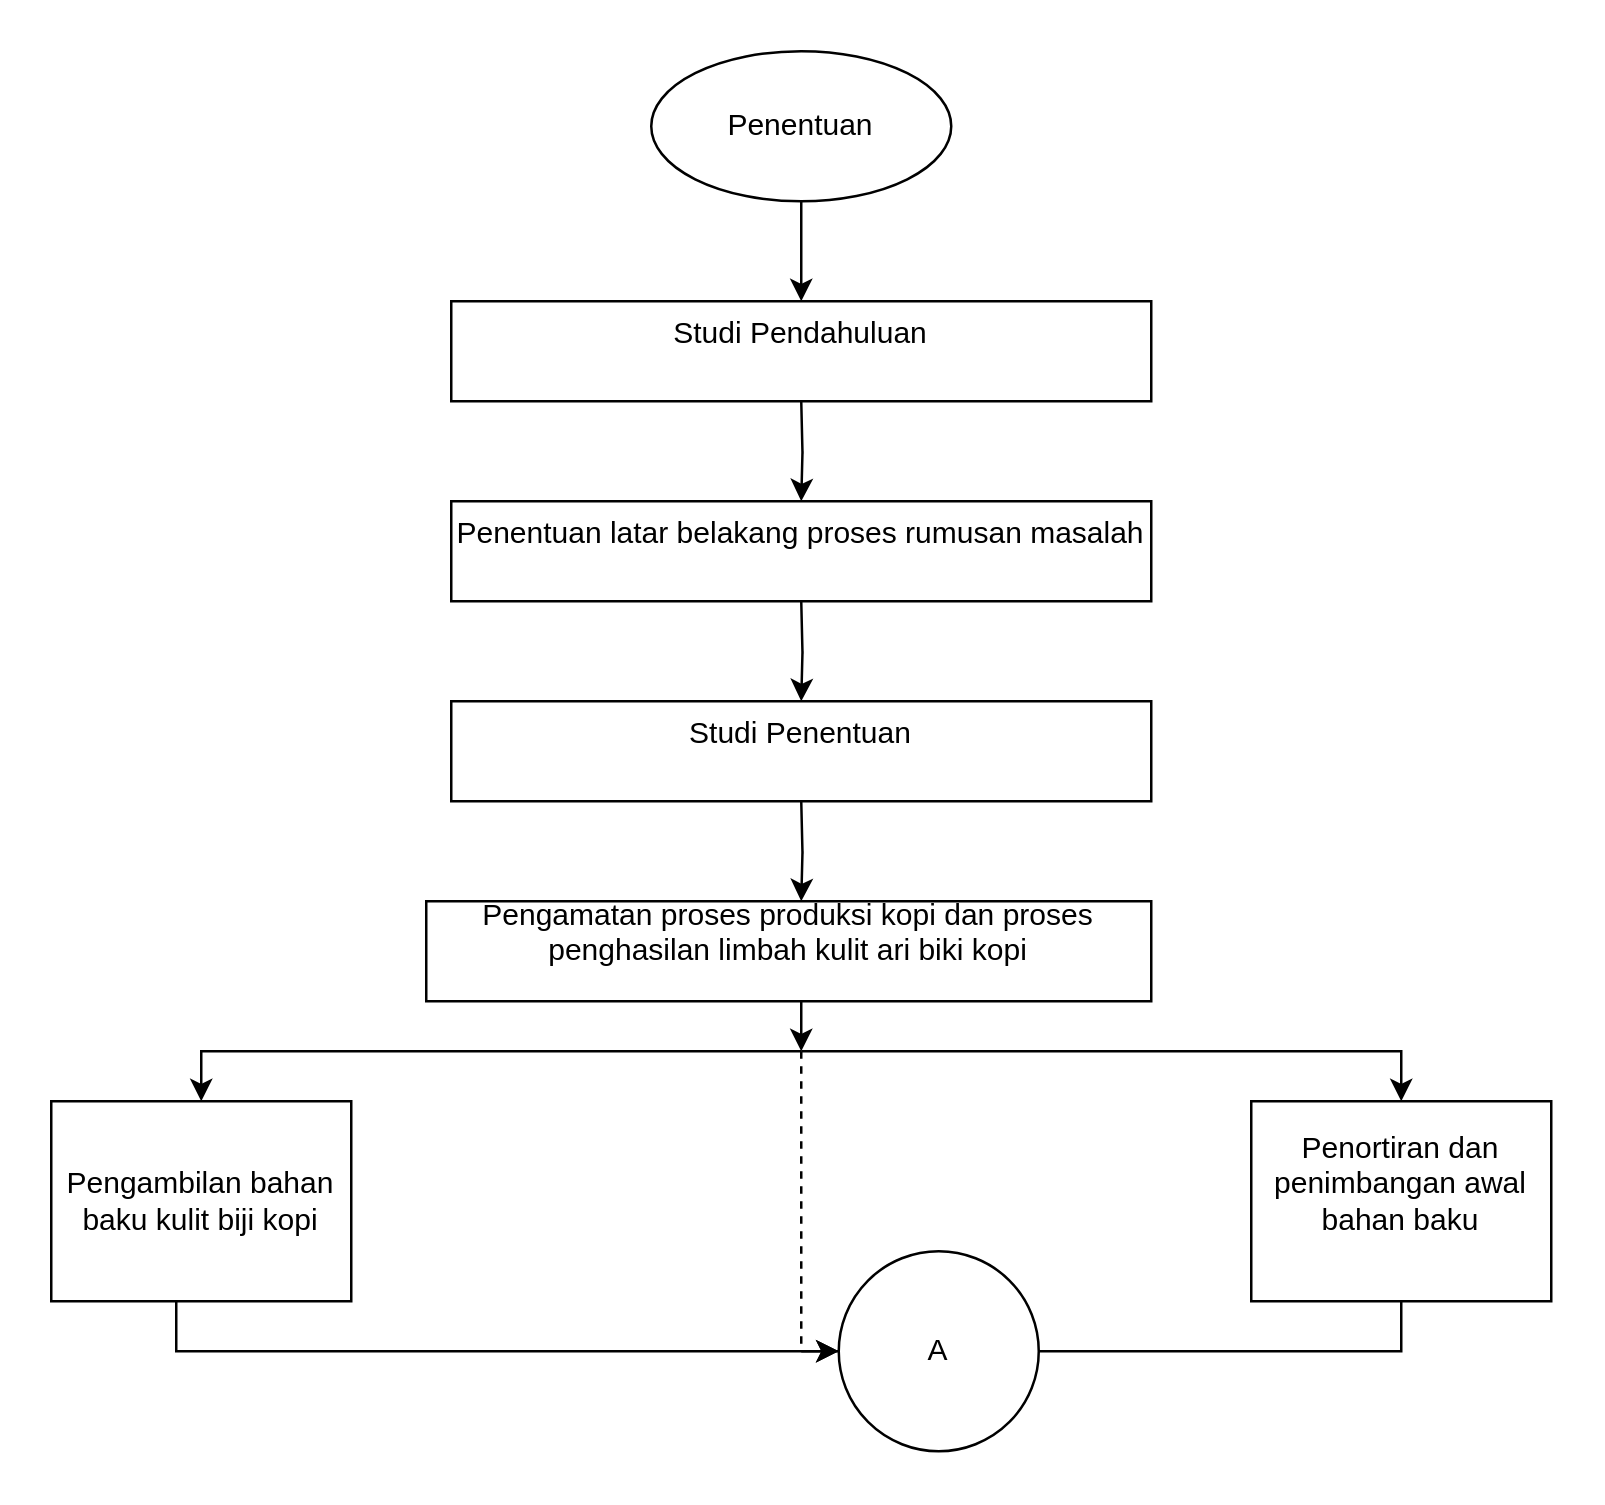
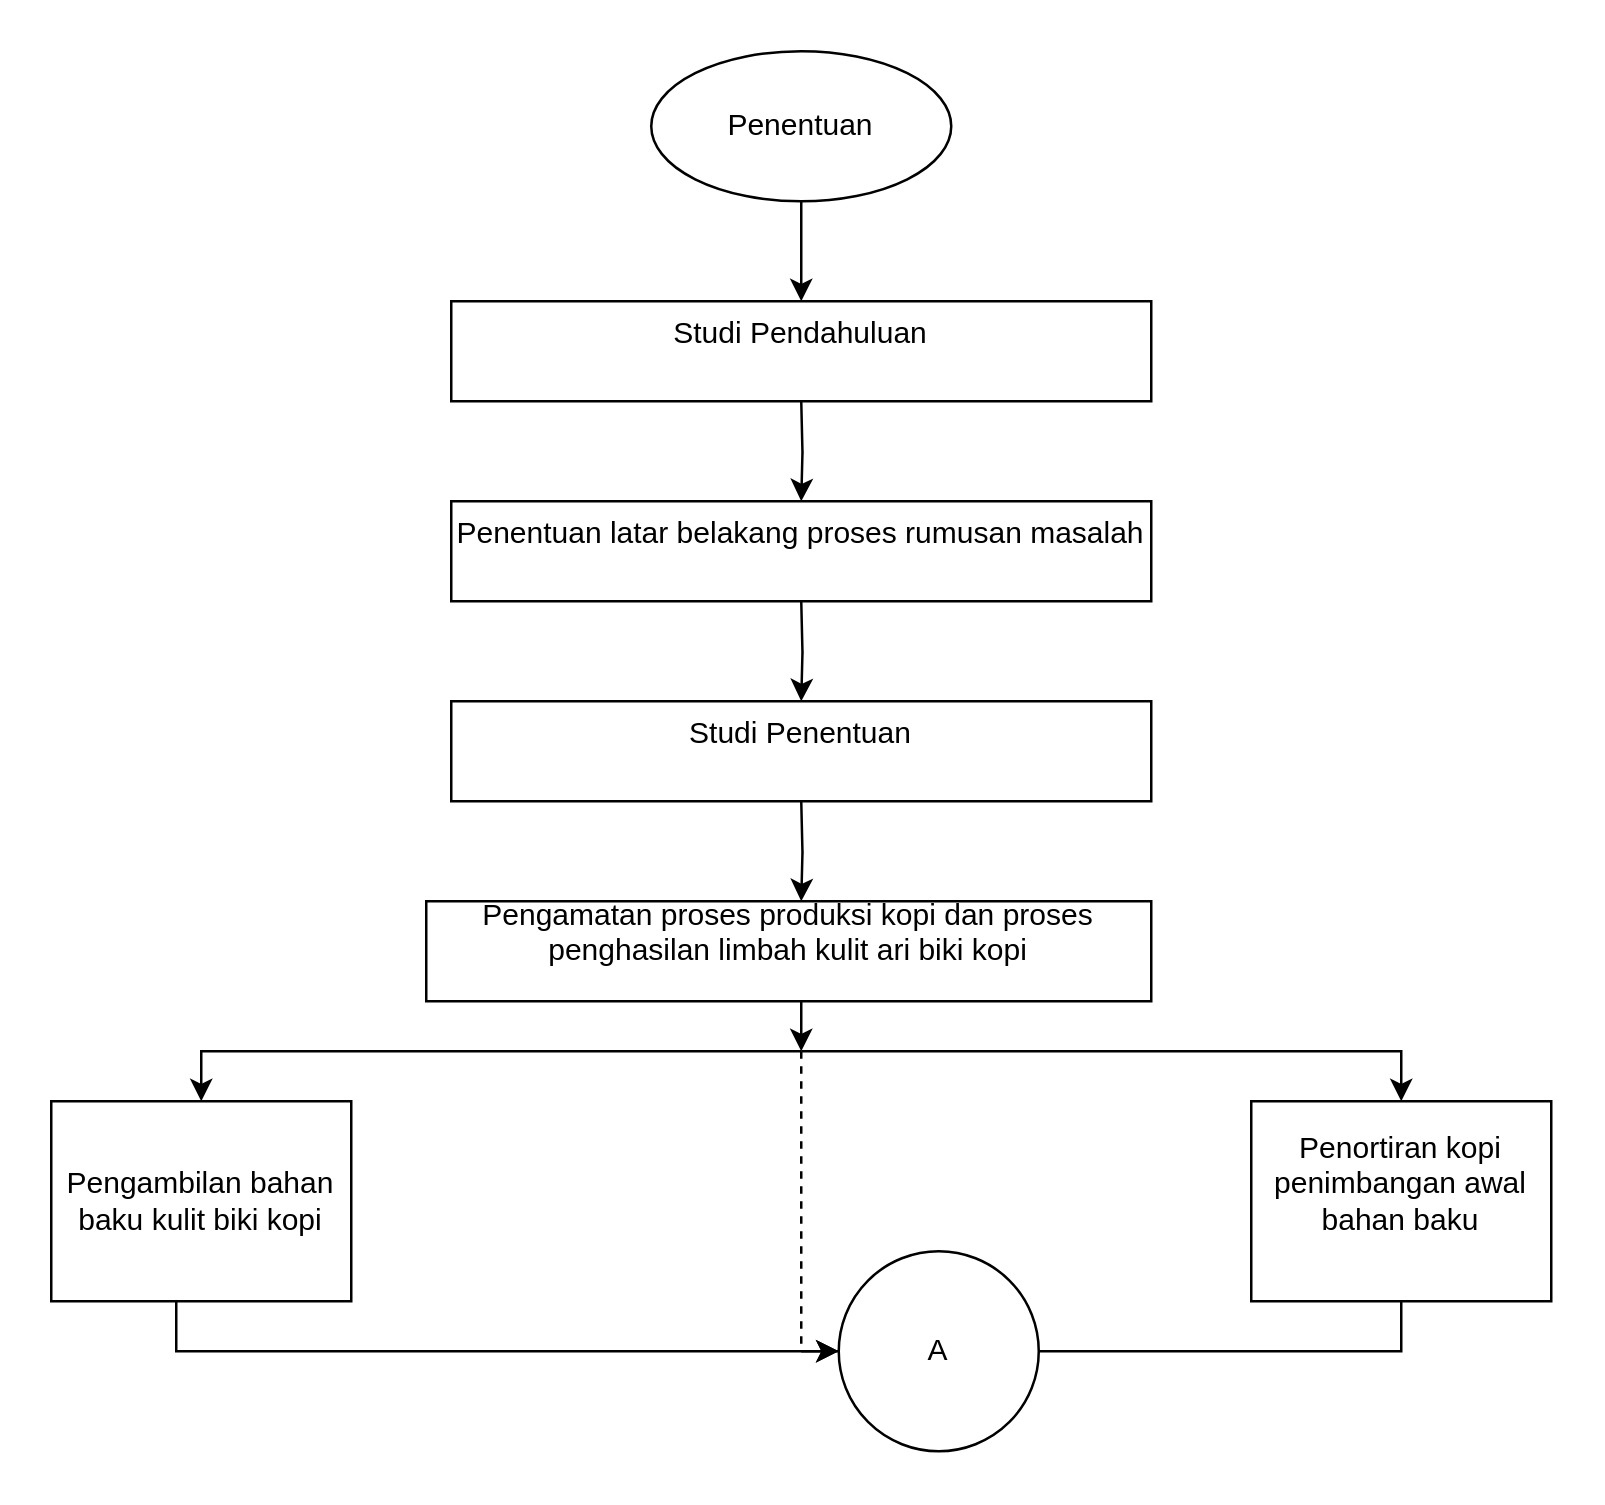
node "Pengambilan bahan baku kulit biji kopi": label "Pengambilan bahan baku kulit biji kopi" -> "Pengambilan bahan baku kulit biki kopi"
node "Penortiran dan penimbangan awal bahan baku": label "Penortiran dan penimbangan awal bahan baku" -> "Penortiran kopi penimbangan awal bahan baku"
